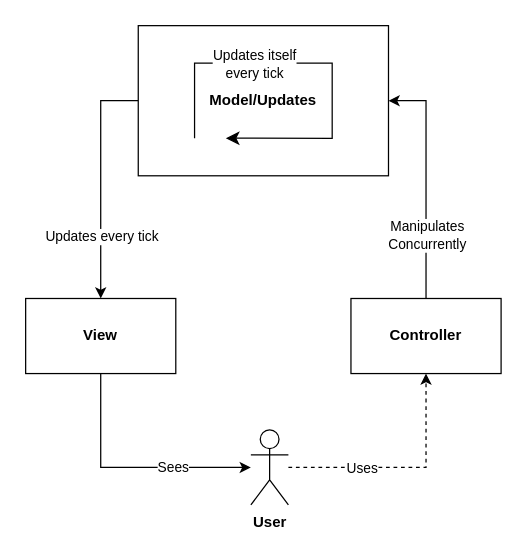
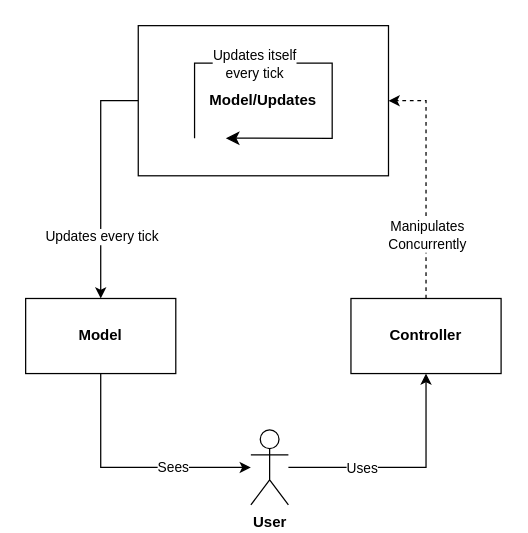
edge "Controller" -> "Model/Updates": style solid -> dashed
node "View": label "View" -> "Model"
edge "User" -> "Controller": style dashed -> solid
